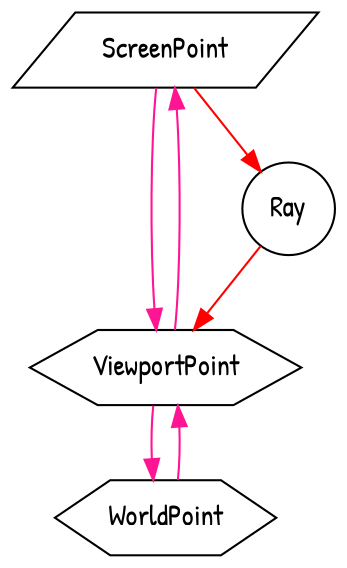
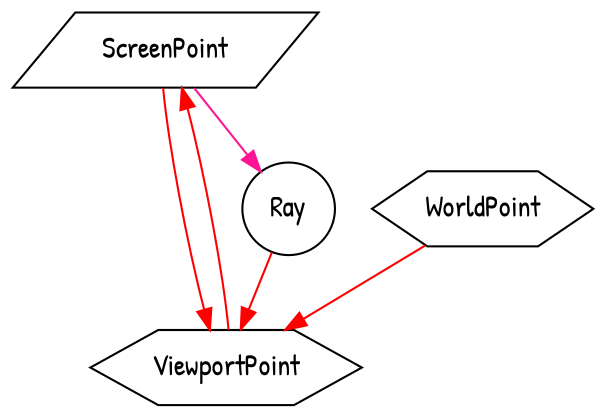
edge "ScreenPoint" -> "Ray": color red -> deeppink
edge "ScreenPoint" -> "ViewportPoint": color deeppink -> red
edge "ViewportPoint" -> "ScreenPoint": color deeppink -> red
edge "ViewportPoint" -> "WorldPoint": removed
edge "WorldPoint" -> "ViewportPoint": color deeppink -> red
